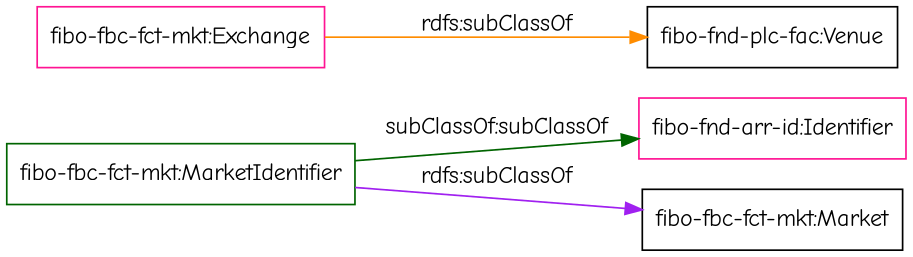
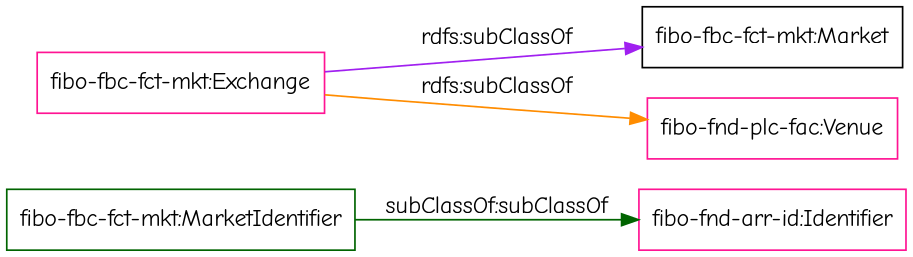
node "fibo-fnd-plc-fac:Venue": color black -> deeppink
edge "fibo-fbc-fct-mkt:MarketIdentifier" -> "fibo-fbc-fct-mkt:Market": now "fibo-fbc-fct-mkt:Exchange" -> "fibo-fbc-fct-mkt:Market"
